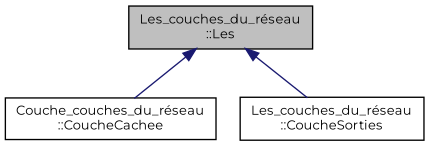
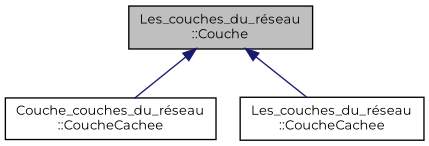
node "Les_couches_du_réseau ::Les": label "Les_couches_du_réseau ::Les" -> "Les_couches_du_réseau ::Couche"
node "Les_couches_du_réseau ::CoucheSorties": label "Les_couches_du_réseau ::CoucheSorties" -> "Les_couches_du_réseau ::CoucheCachee"
